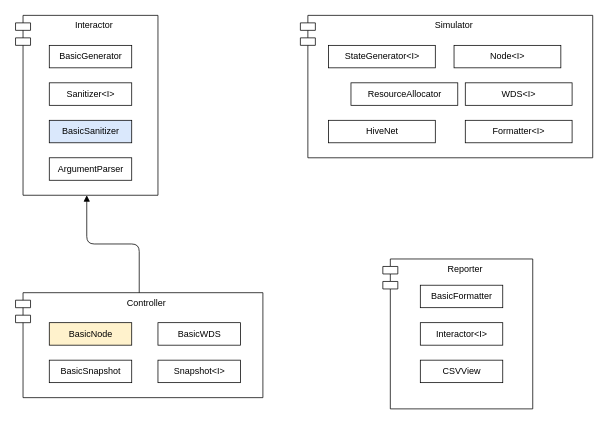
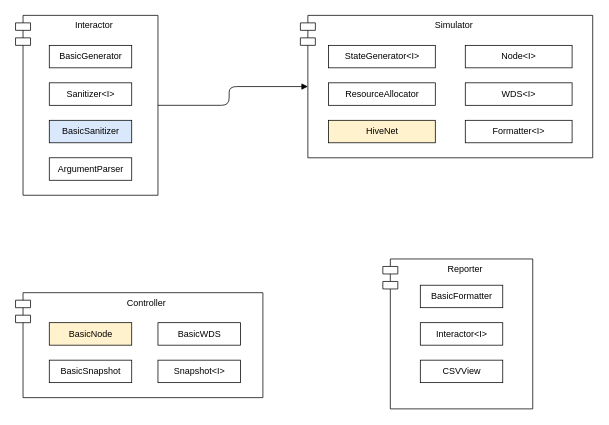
node "Node<I>": moved (508, 57) -> (519, 57)
edge "Interactor" -> "Simulator": added
node "ResourceAllocator": moved (404, 94) -> (382, 94)
node "HiveNet": fillcolor #ffffff -> #fff2cc
edge "Controller" -> "Interactor": removed
